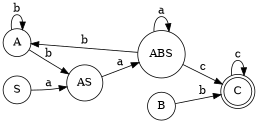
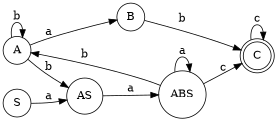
edge "A" -> "B": added, label "a"
